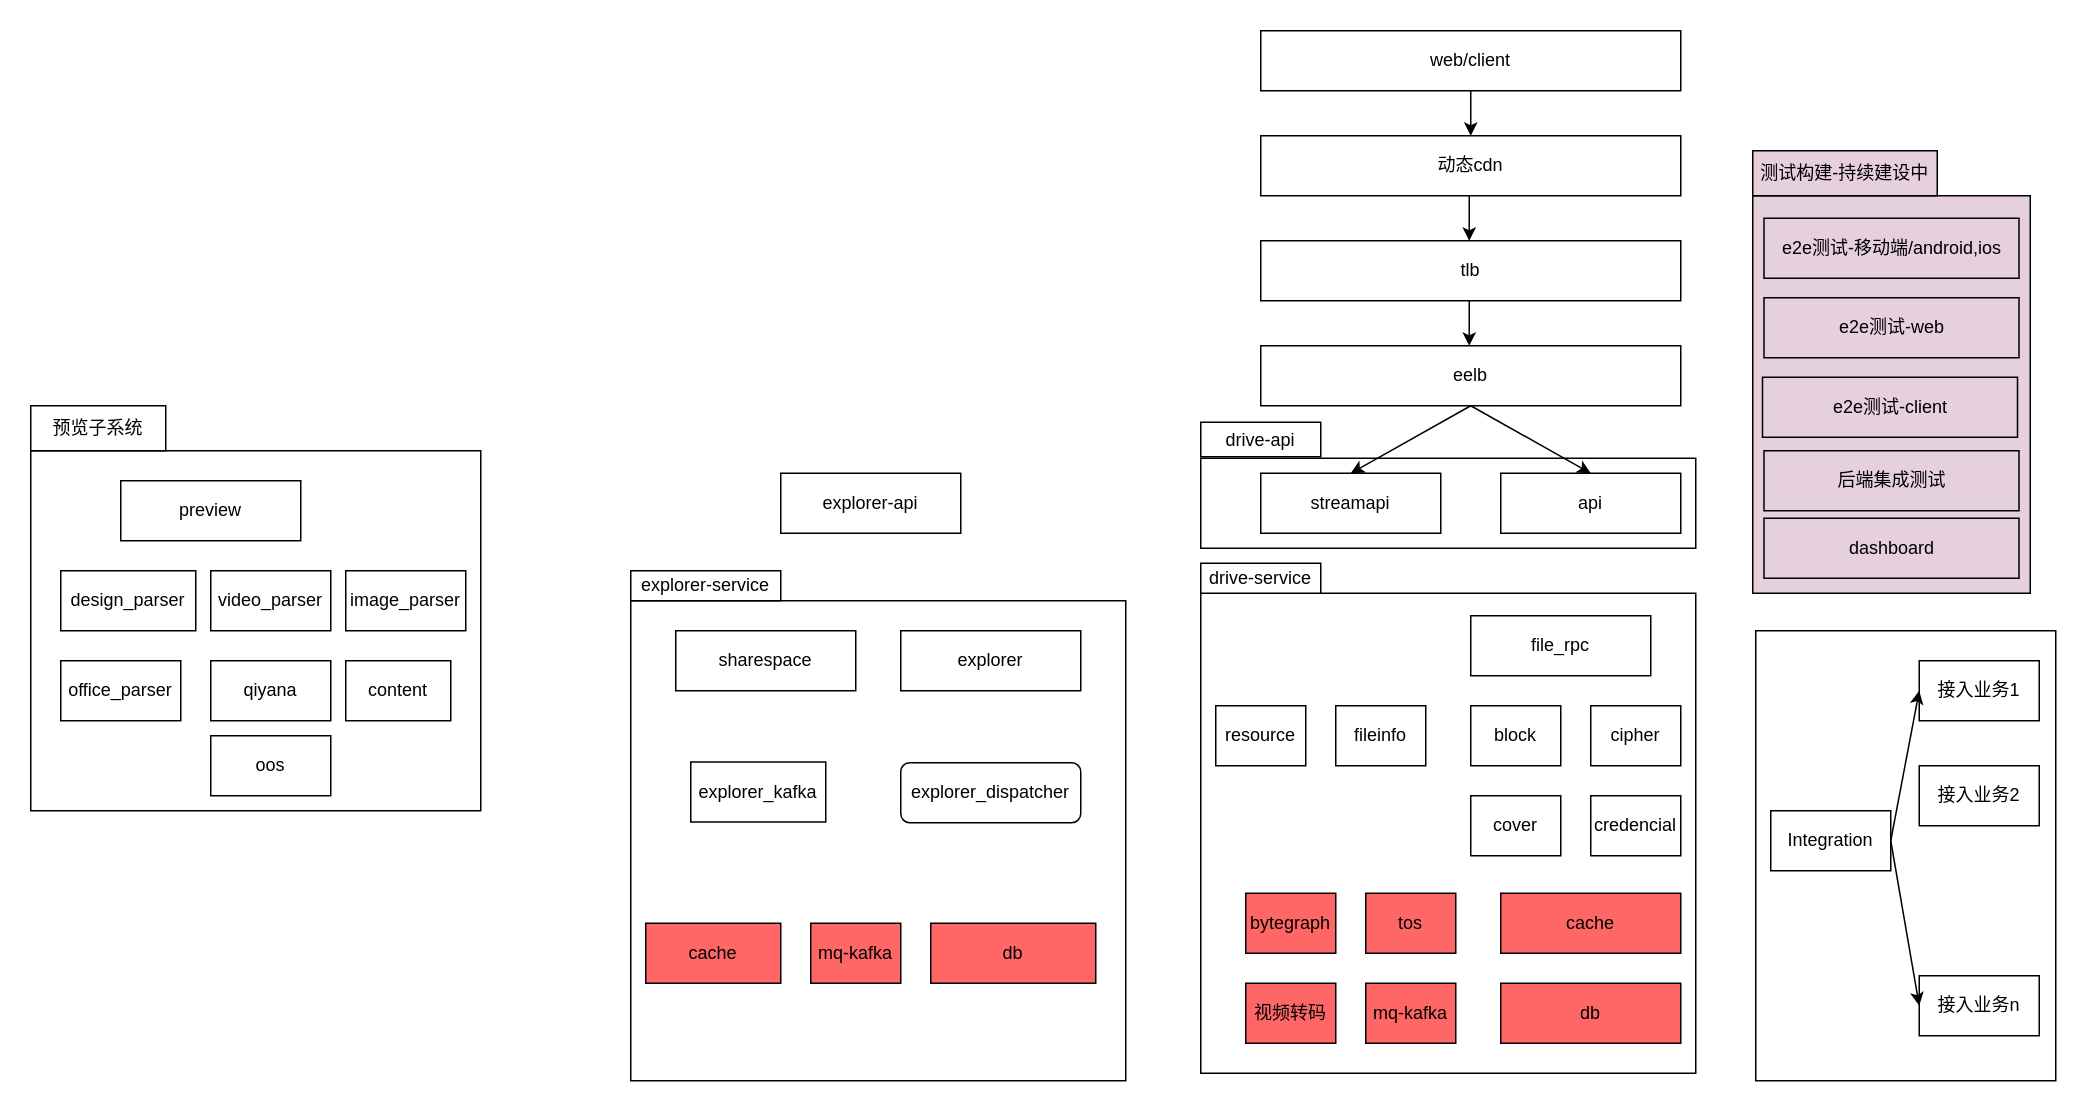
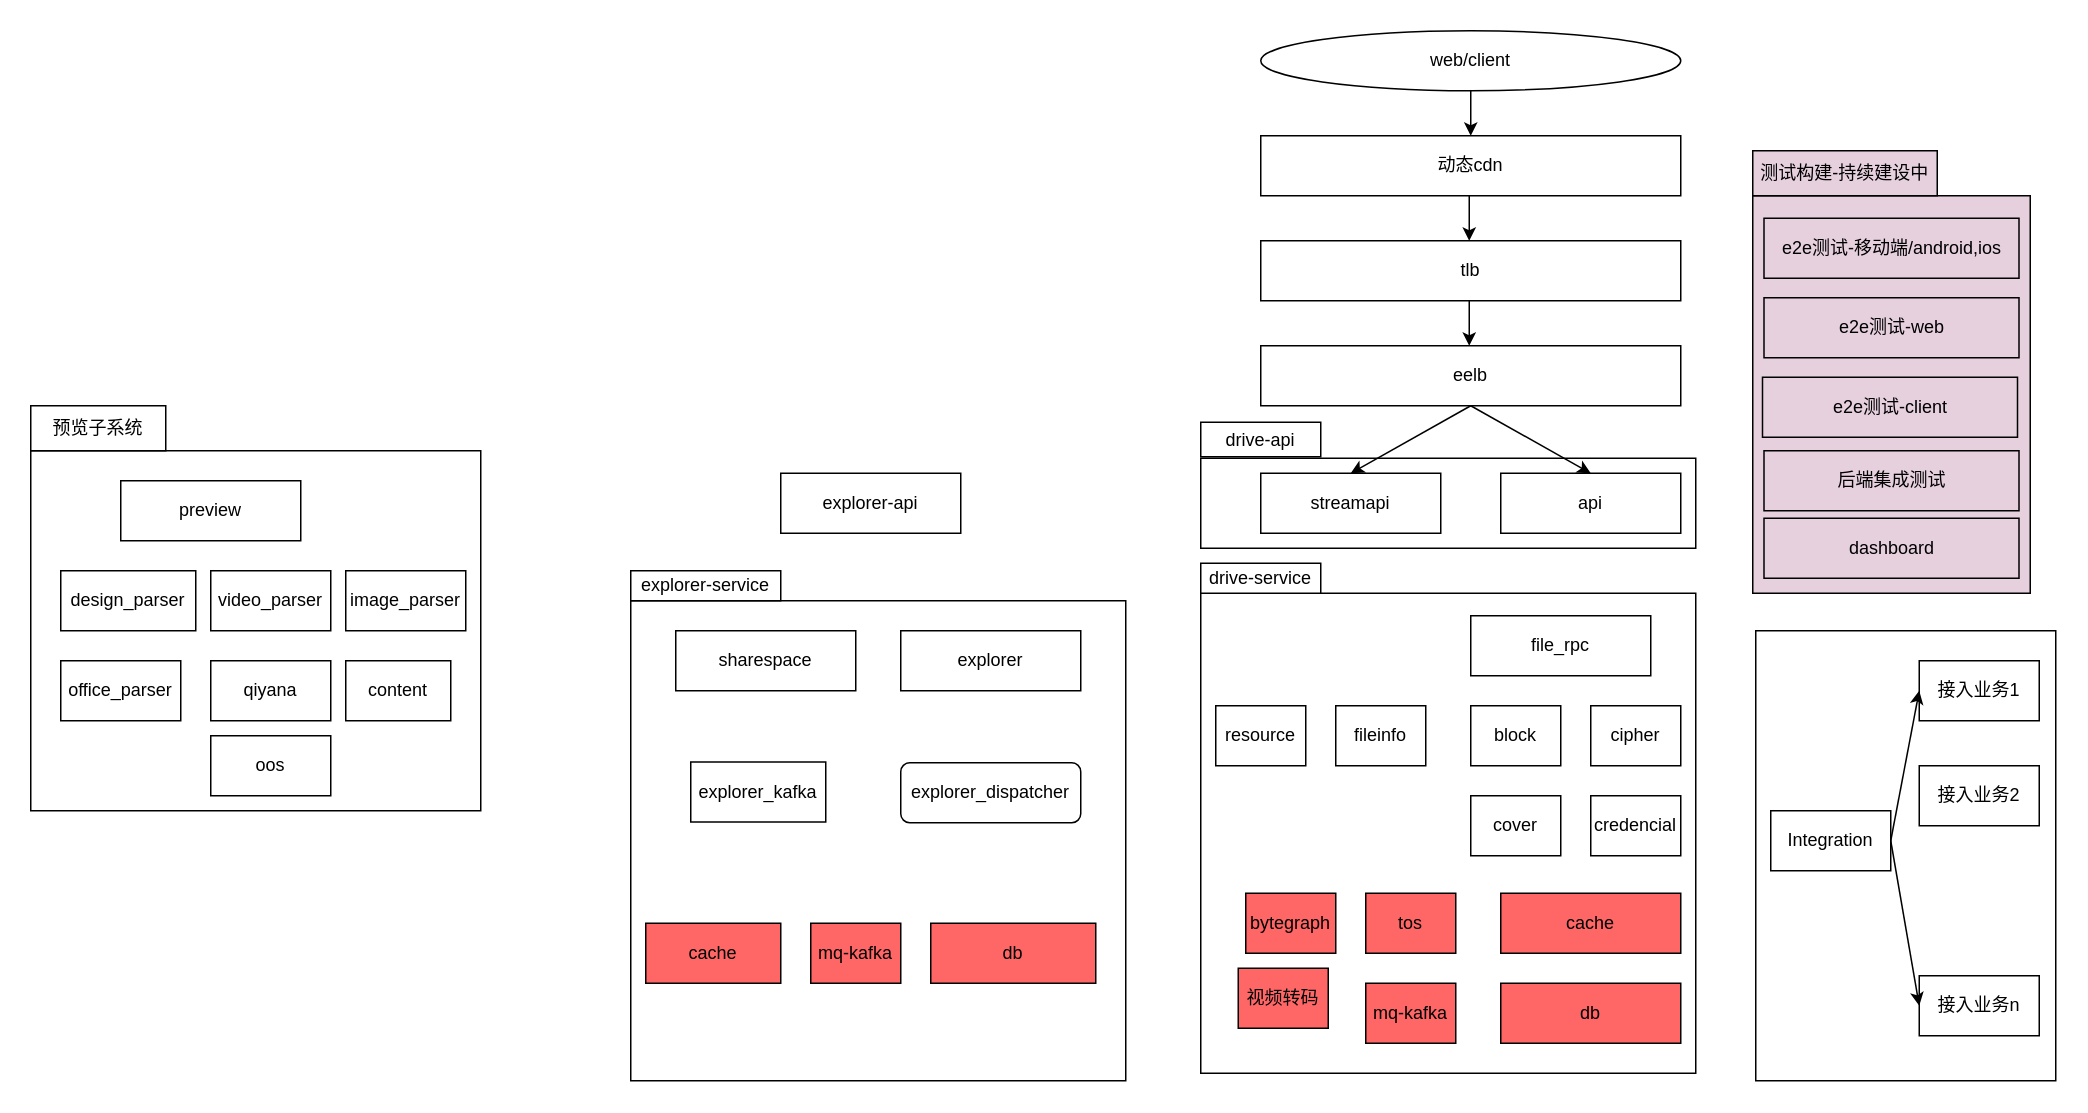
node "web/client": shape rectangle -> ellipse
node "视频转码": moved (1291, 1013) -> (1283, 998)
